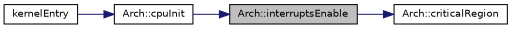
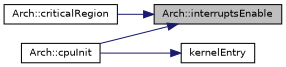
edge "kernelEntry" -> "Arch::cpuInit": reversed
edge "Arch::interruptsEnable" -> "Arch::criticalRegion": reversed
